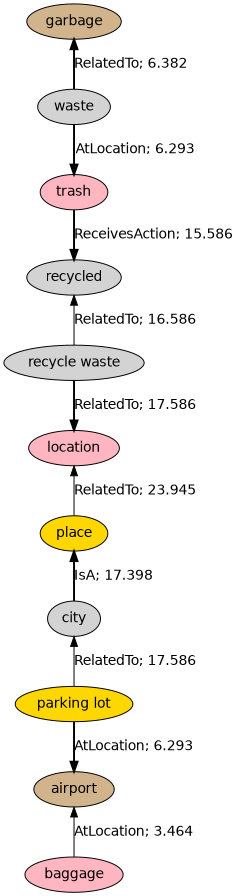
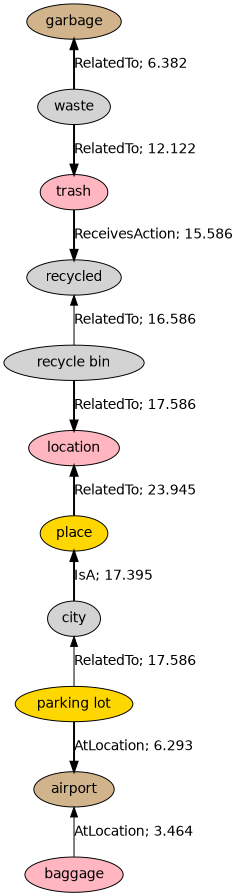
edge "waste" -> "trash": label "AtLocation; 6.293" -> "RelatedTo; 12.122"
node "recycle waste": label "recycle waste" -> "recycle bin"
edge "place" -> "location": style solid -> bold
edge "city" -> "place": label "IsA; 17.398" -> "IsA; 17.395"
